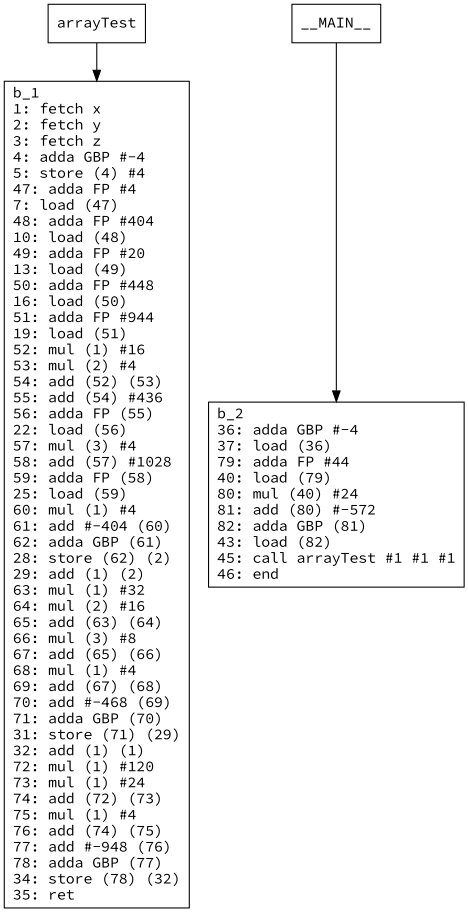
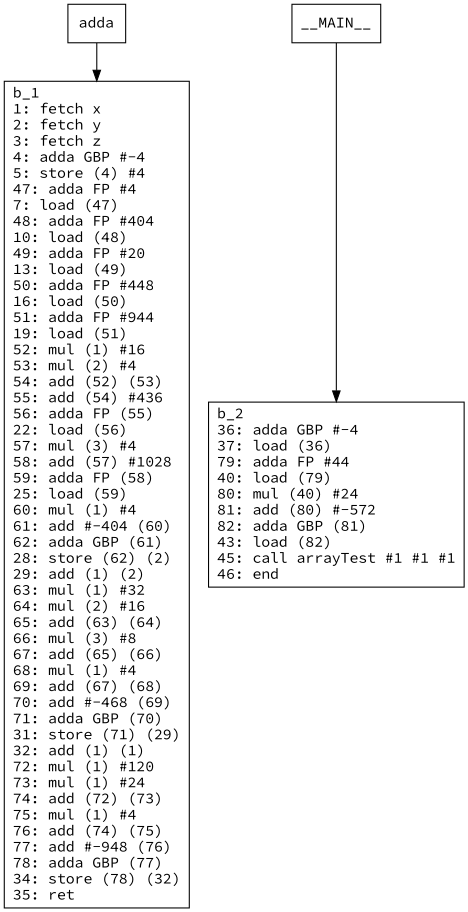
node "arrayTest": label "arrayTest" -> "adda"
